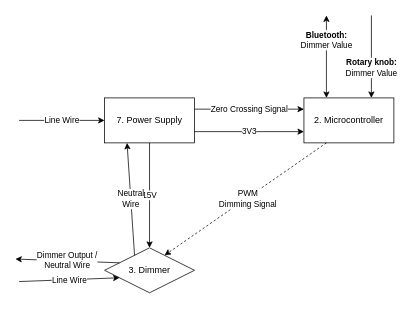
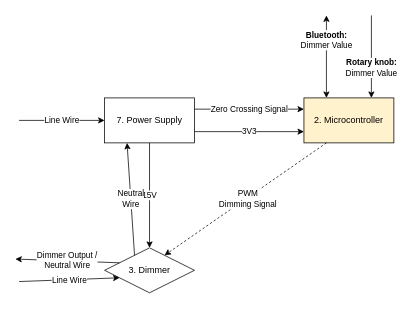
node "2. Microcontroller": fillcolor #ffffff -> #fff2cc
